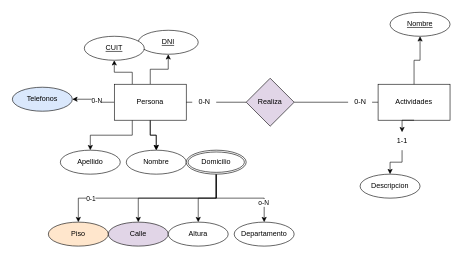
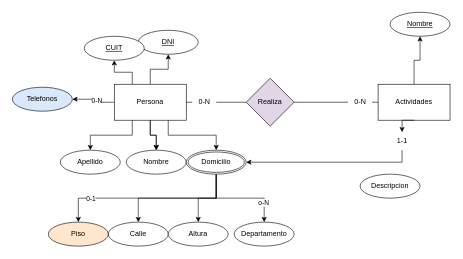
edge "Persona" -> "Domicilio": added
edge "1-1" -> "Descripcion": now "1-1" -> "Domicilio"
node "Calle": fillcolor #e1d5e7 -> #ffffff
